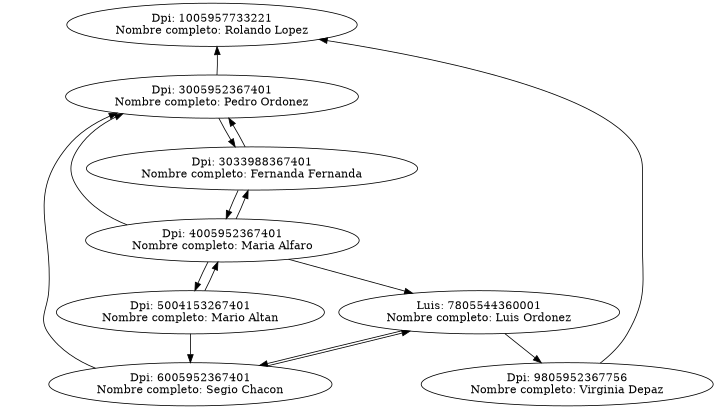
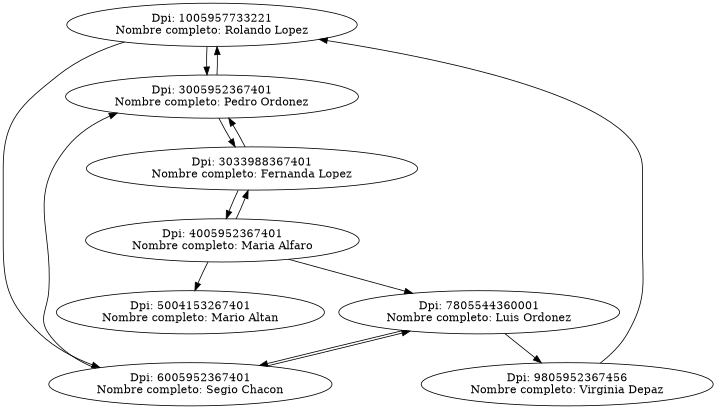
node "Dpi: 3033988367401 Nombre completo: Fernanda Fernanda": label "Dpi: 3033988367401 Nombre completo: Fernanda Fernanda" -> "Dpi: 3033988367401 Nombre completo: Fernanda Lopez"
edge "Dpi: 4005952367401 Nombre completo: Maria Alfaro" -> "Dpi: 3005952367401 Nombre completo: Pedro Ordonez": now "Dpi: 1005957733221 Nombre completo: Rolando Lopez" -> "Dpi: 3005952367401 Nombre completo: Pedro Ordonez"
edge "Dpi: 5004153267401 Nombre completo: Mario Altan" -> "Dpi: 4005952367401 Nombre completo: Maria Alfaro": removed
node "Luis: 7805544360001 Nombre completo: Luis Ordonez": label "Luis: 7805544360001 Nombre completo: Luis Ordonez" -> "Dpi: 7805544360001 Nombre completo: Luis Ordonez"
edge "Dpi: 5004153267401 Nombre completo: Mario Altan" -> "Dpi: 6005952367401 Nombre completo: Segio Chacon": now "Dpi: 1005957733221 Nombre completo: Rolando Lopez" -> "Dpi: 6005952367401 Nombre completo: Segio Chacon"
node "Dpi: 9805952367756 Nombre completo: Virginia Depaz": label "Dpi: 9805952367756 Nombre completo: Virginia Depaz" -> "Dpi: 9805952367456 Nombre completo: Virginia Depaz"
